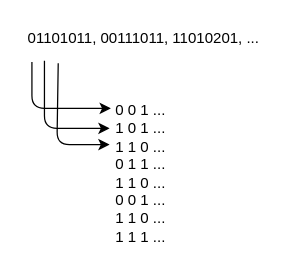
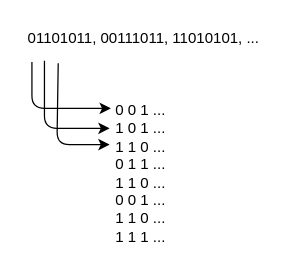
node "01101011, 00111011, 11010201, ...": label "01101011, 00111011, 11010201, ..." -> "01101011, 00111011, 11010101, ..."
